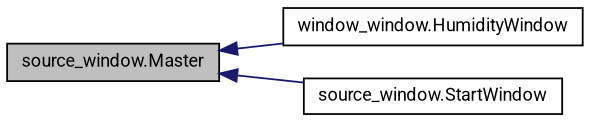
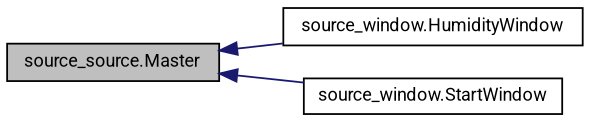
node "window_window.HumidityWindow": label "window_window.HumidityWindow" -> "source_window.HumidityWindow"
node "source_window.Master": label "source_window.Master" -> "source_source.Master"
